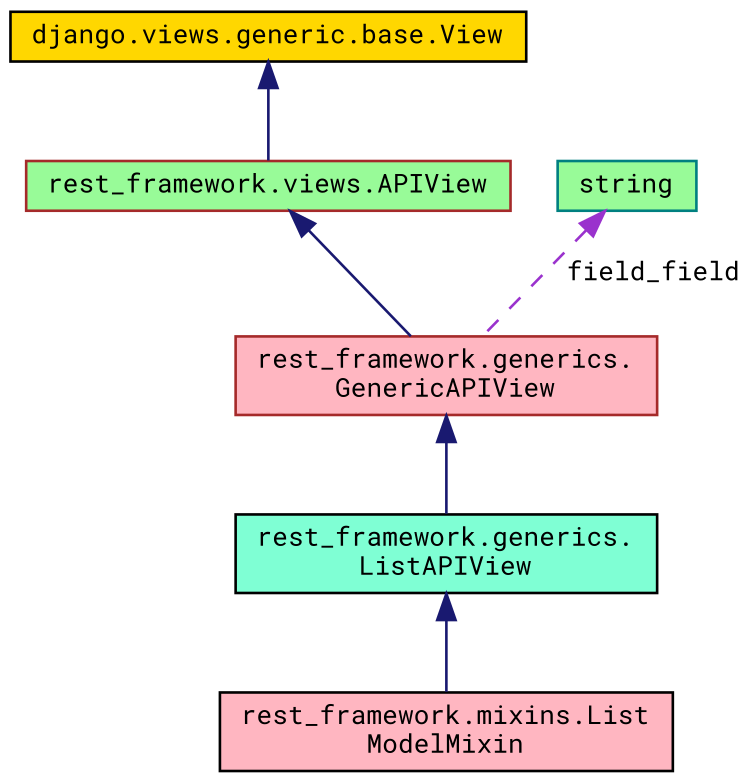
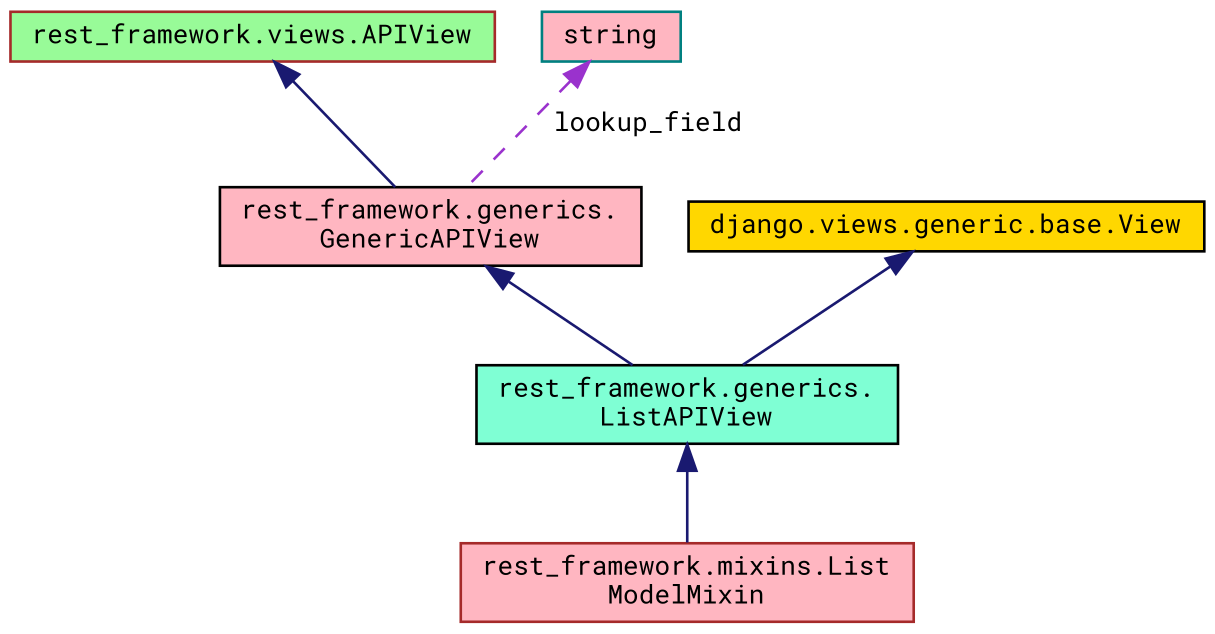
edge "rest_framework.views.APIView" -> "django.views.generic.base.View": now "rest_framework.generics. ListAPIView" -> "django.views.generic.base.View"
node "string": fillcolor palegreen -> lightpink
edge "rest_framework.generics. GenericAPIView" -> "string": label " field_field" -> " lookup_field"
node "rest_framework.generics. GenericAPIView": color brown -> black
node "rest_framework.mixins.List ModelMixin": color black -> brown
